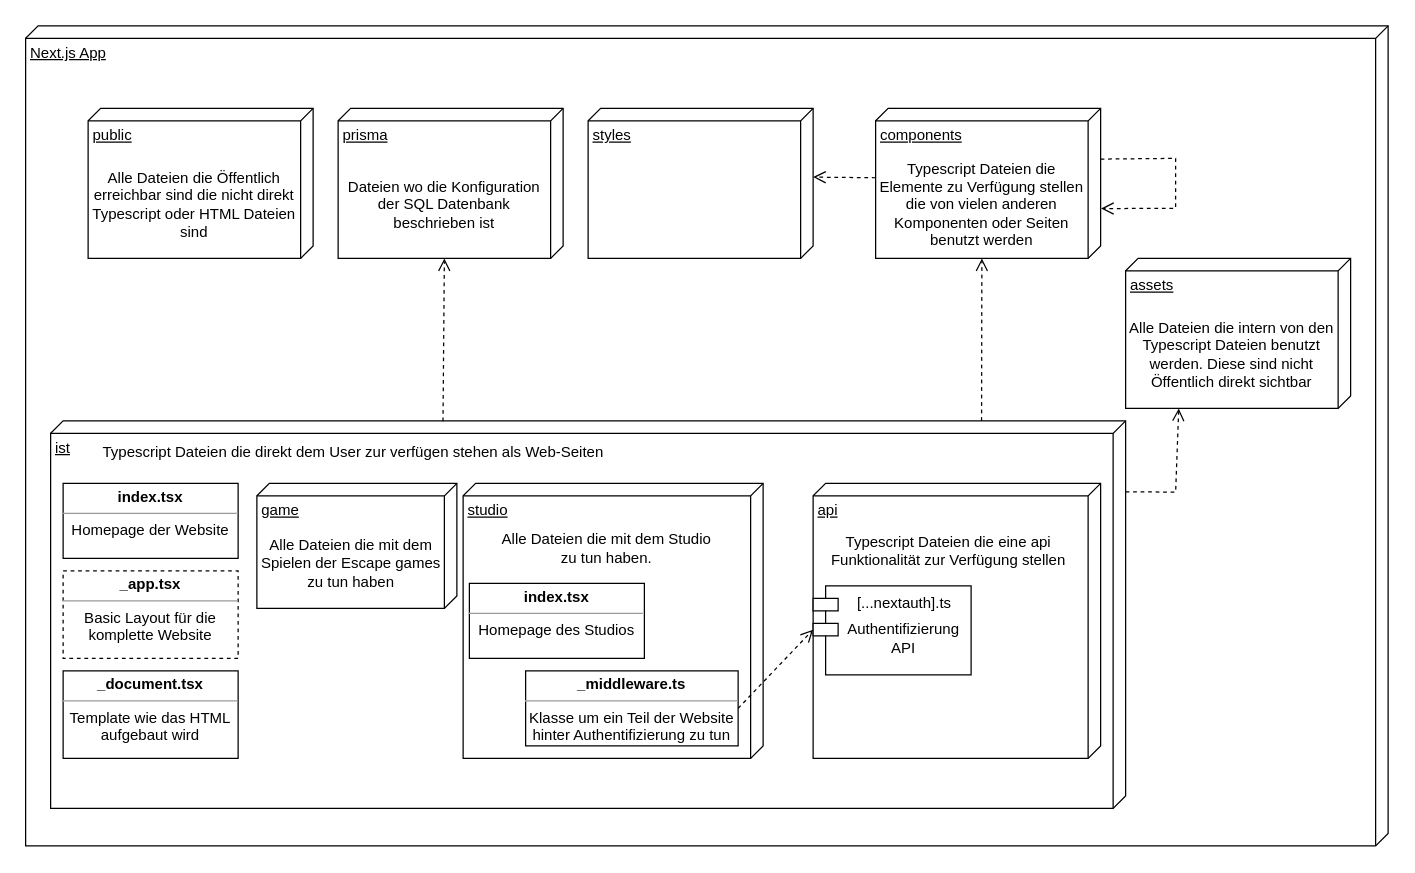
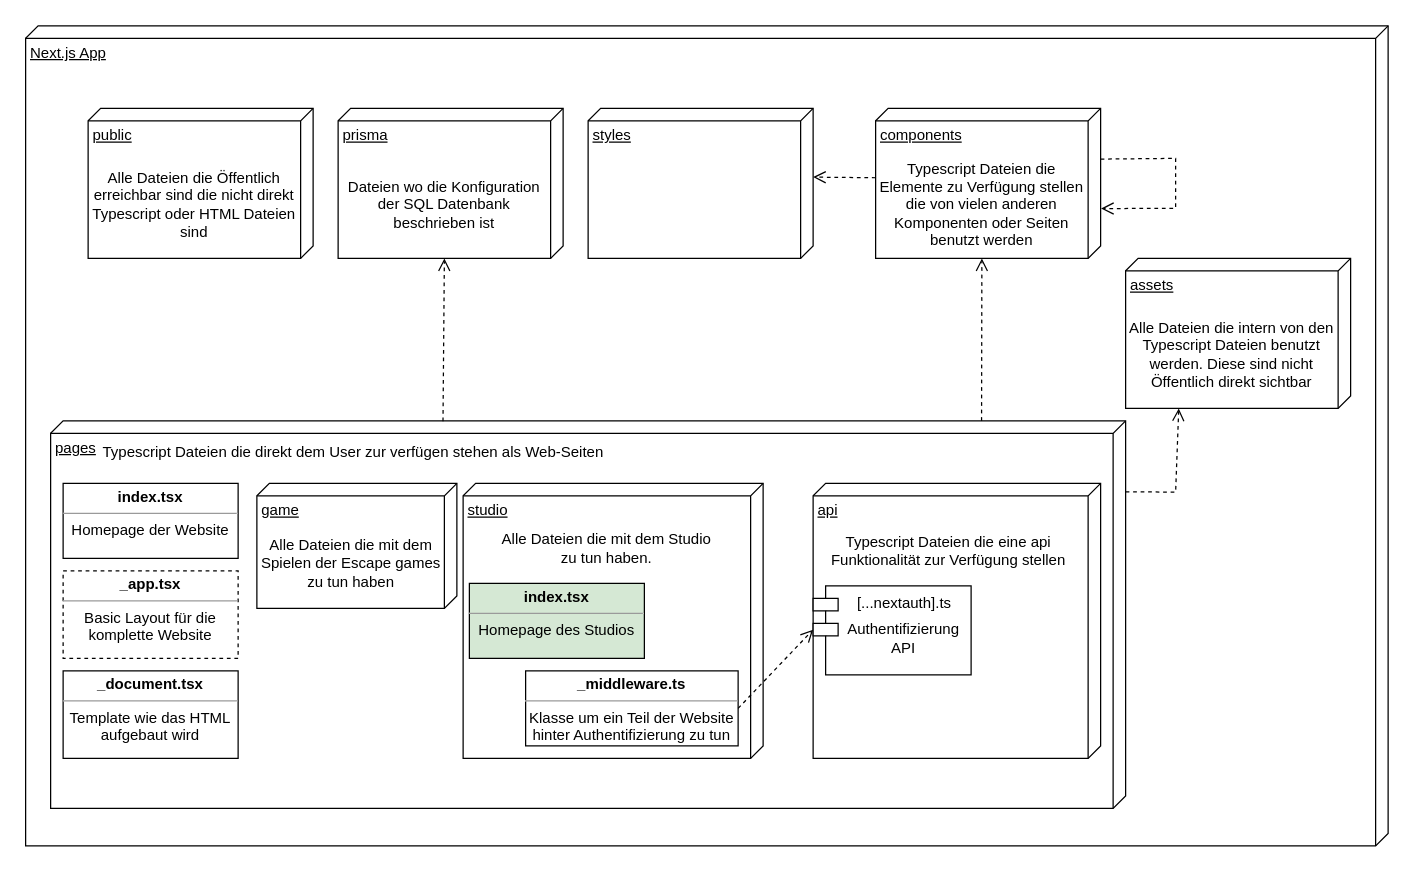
node "ist": label "ist" -> "pages"
node "index.tsx Homepage des Studios": fillcolor #ffffff -> #d5e8d4
